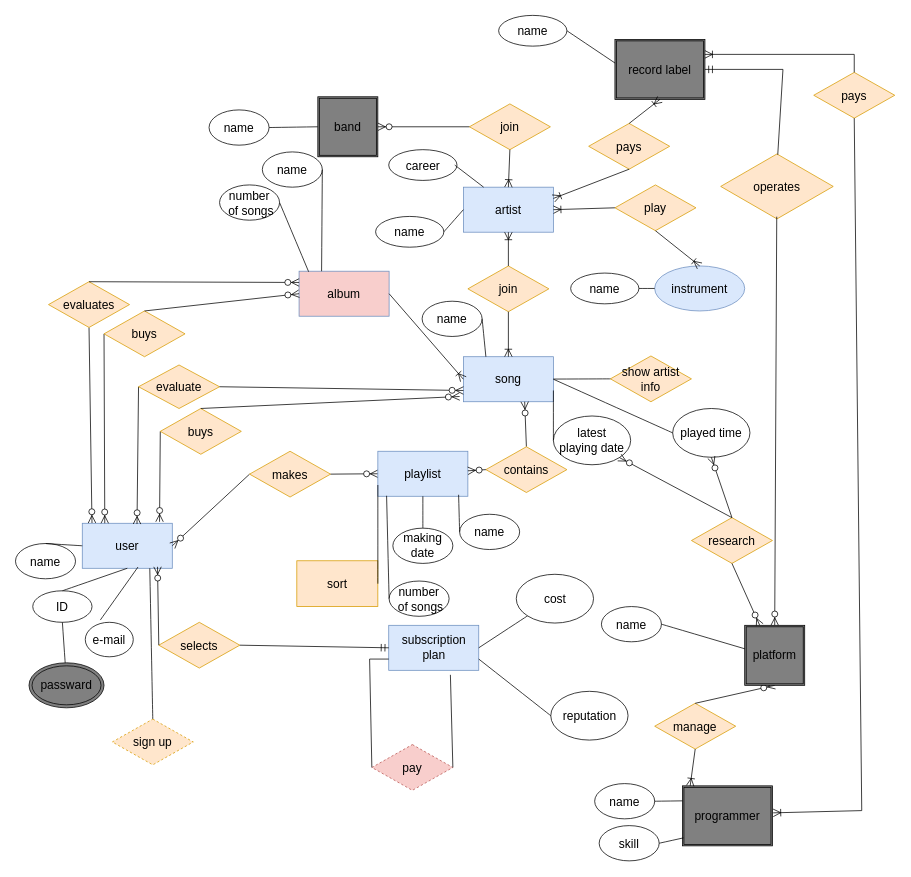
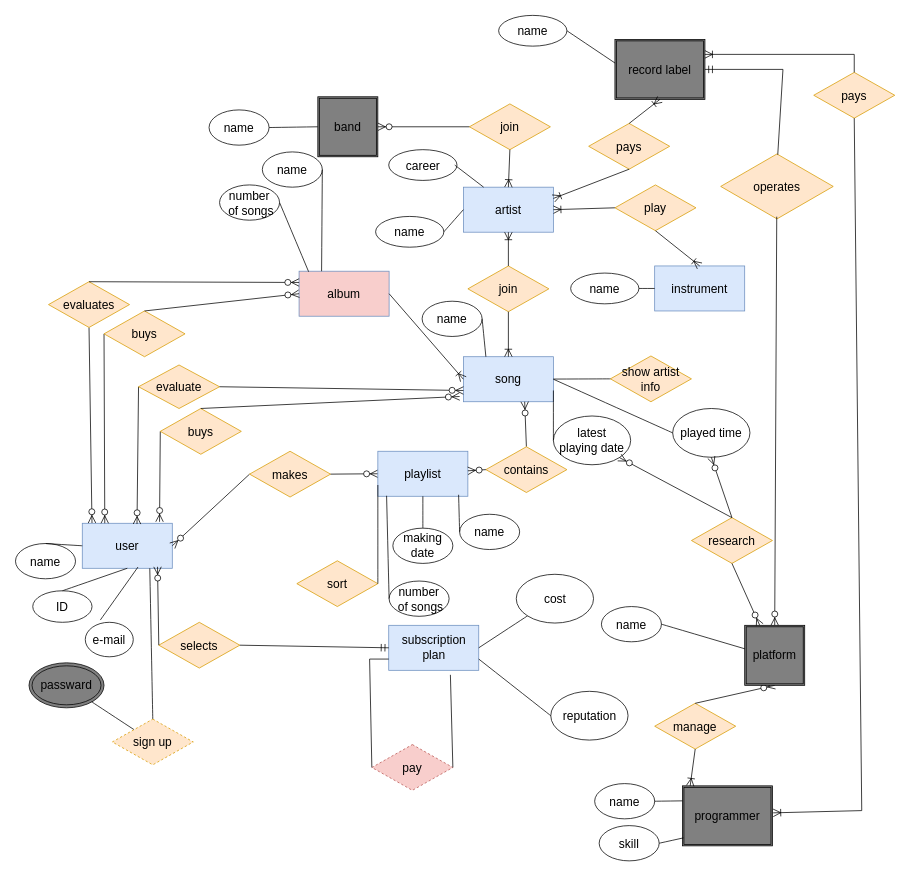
node "instrument": shape ellipse -> rectangle
node "sort": shape rectangle -> diamond
edge "ID" -- "passward": now "sign up" -- "passward"
